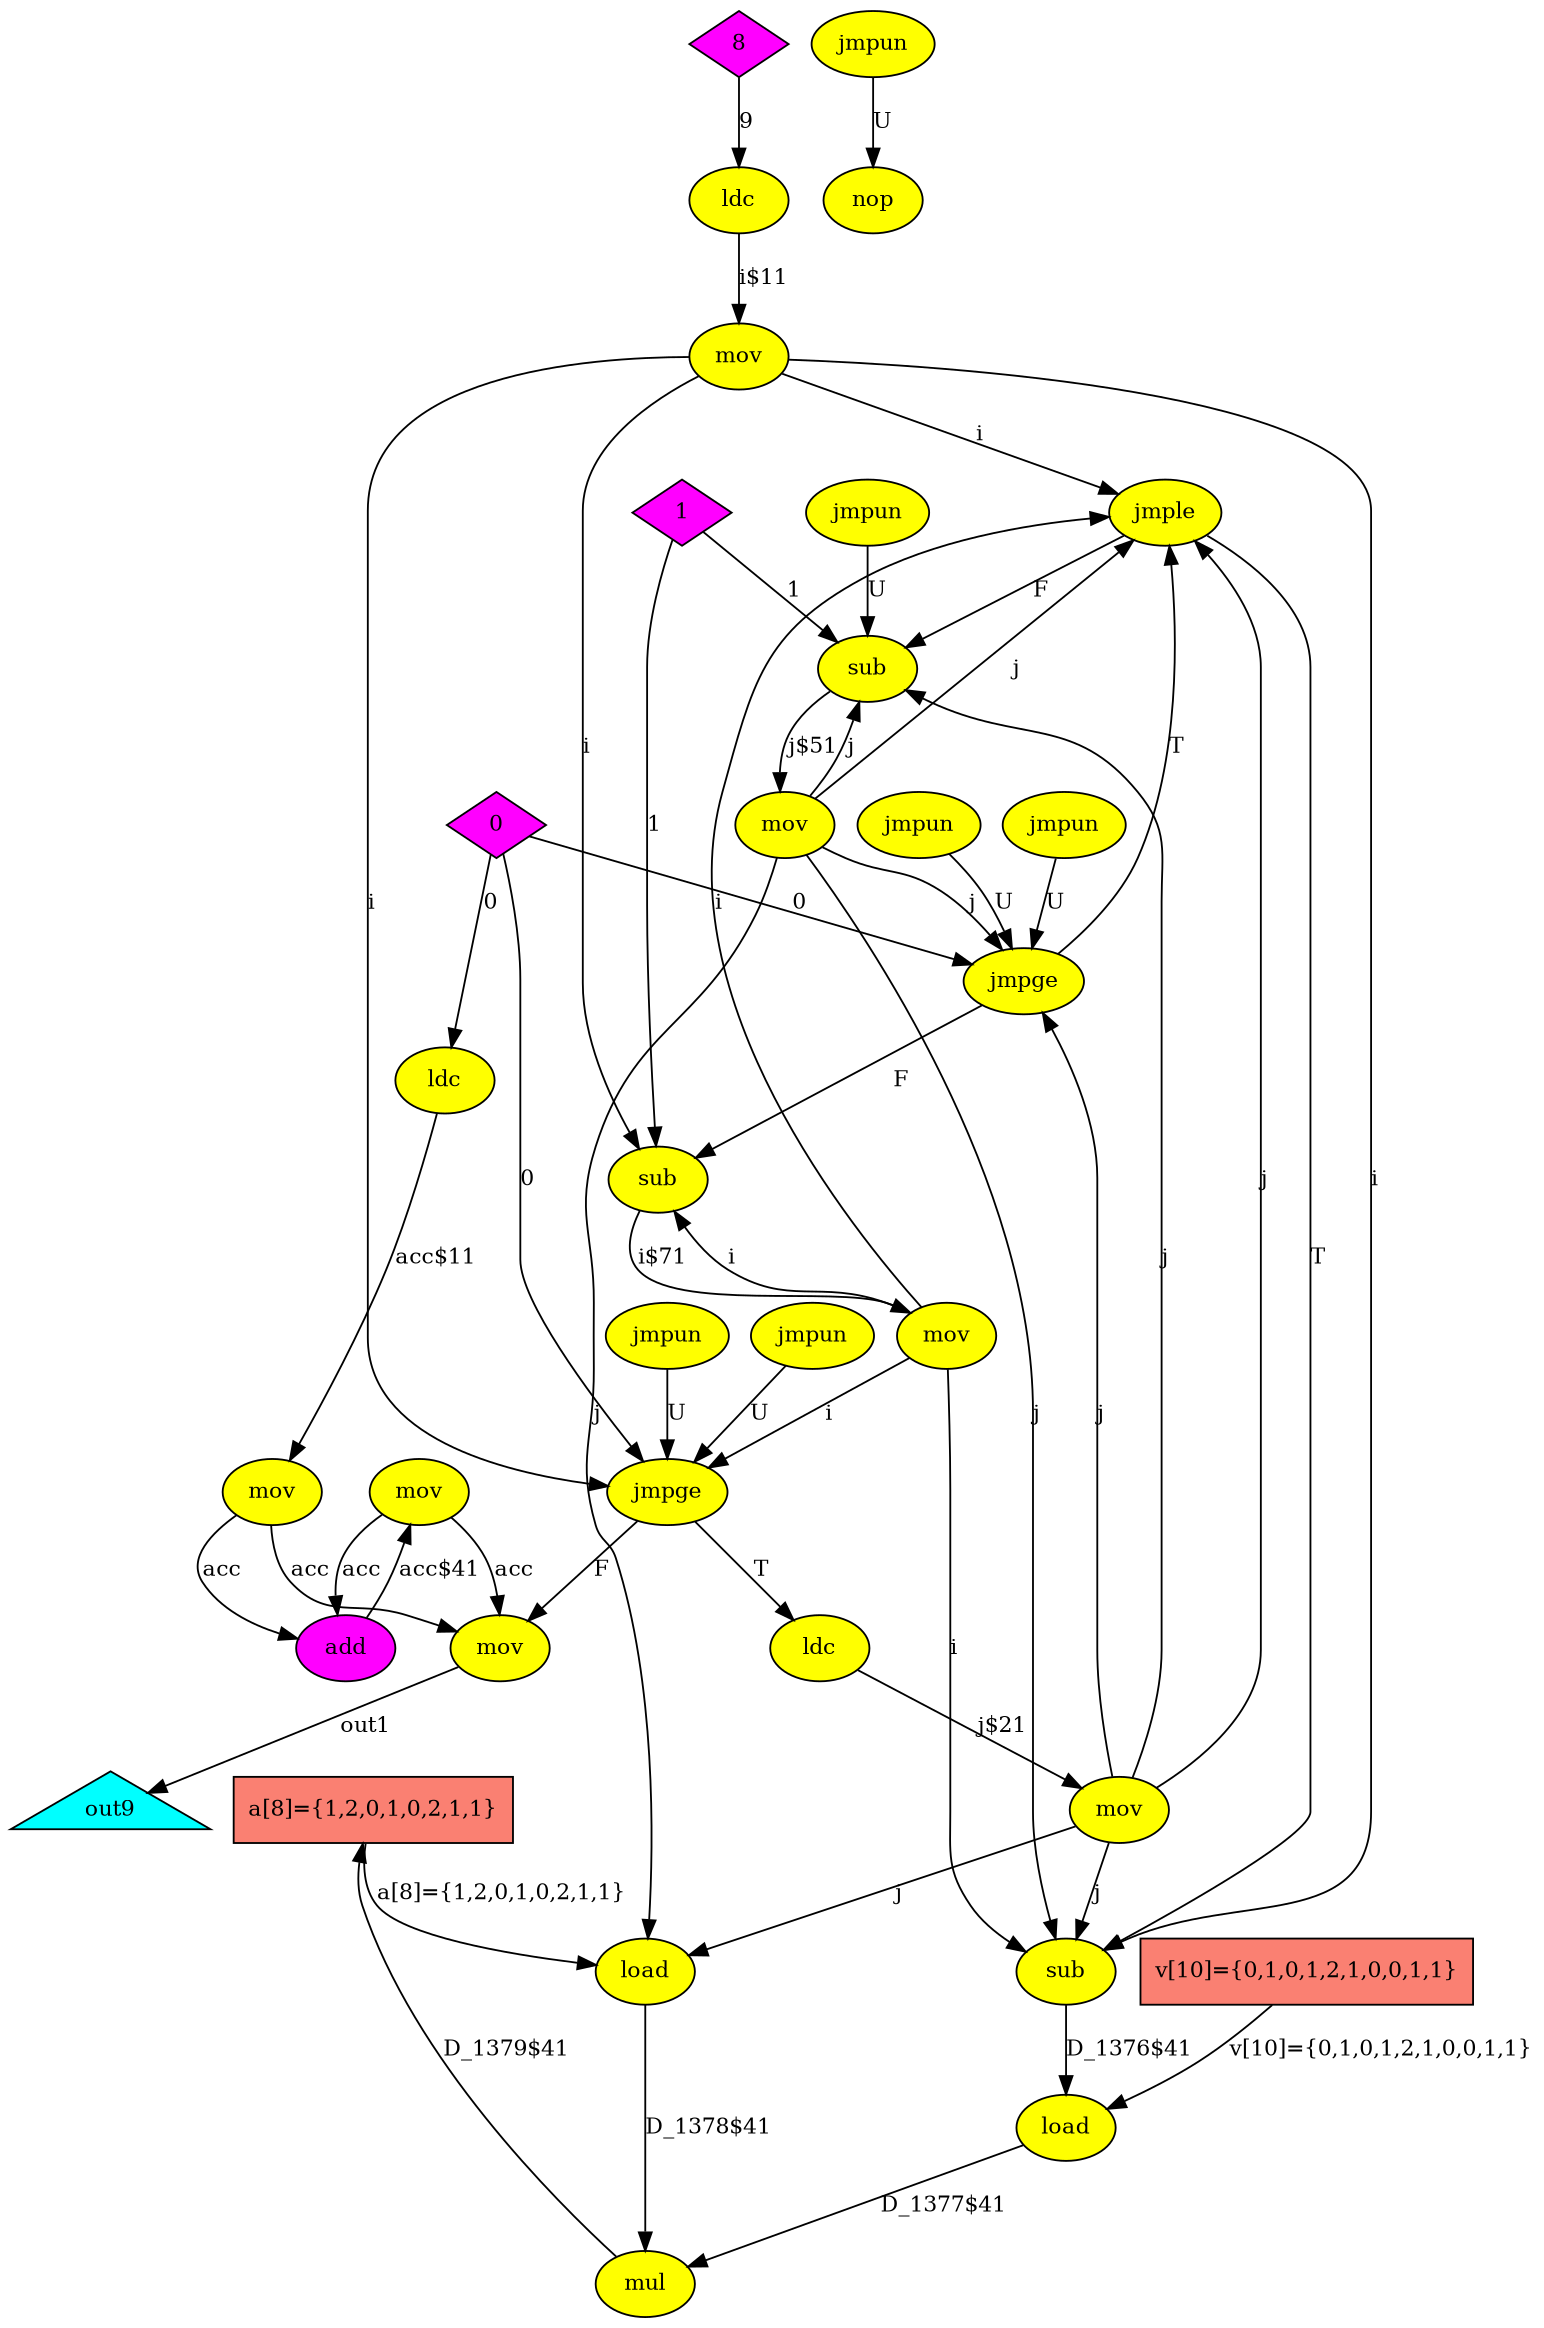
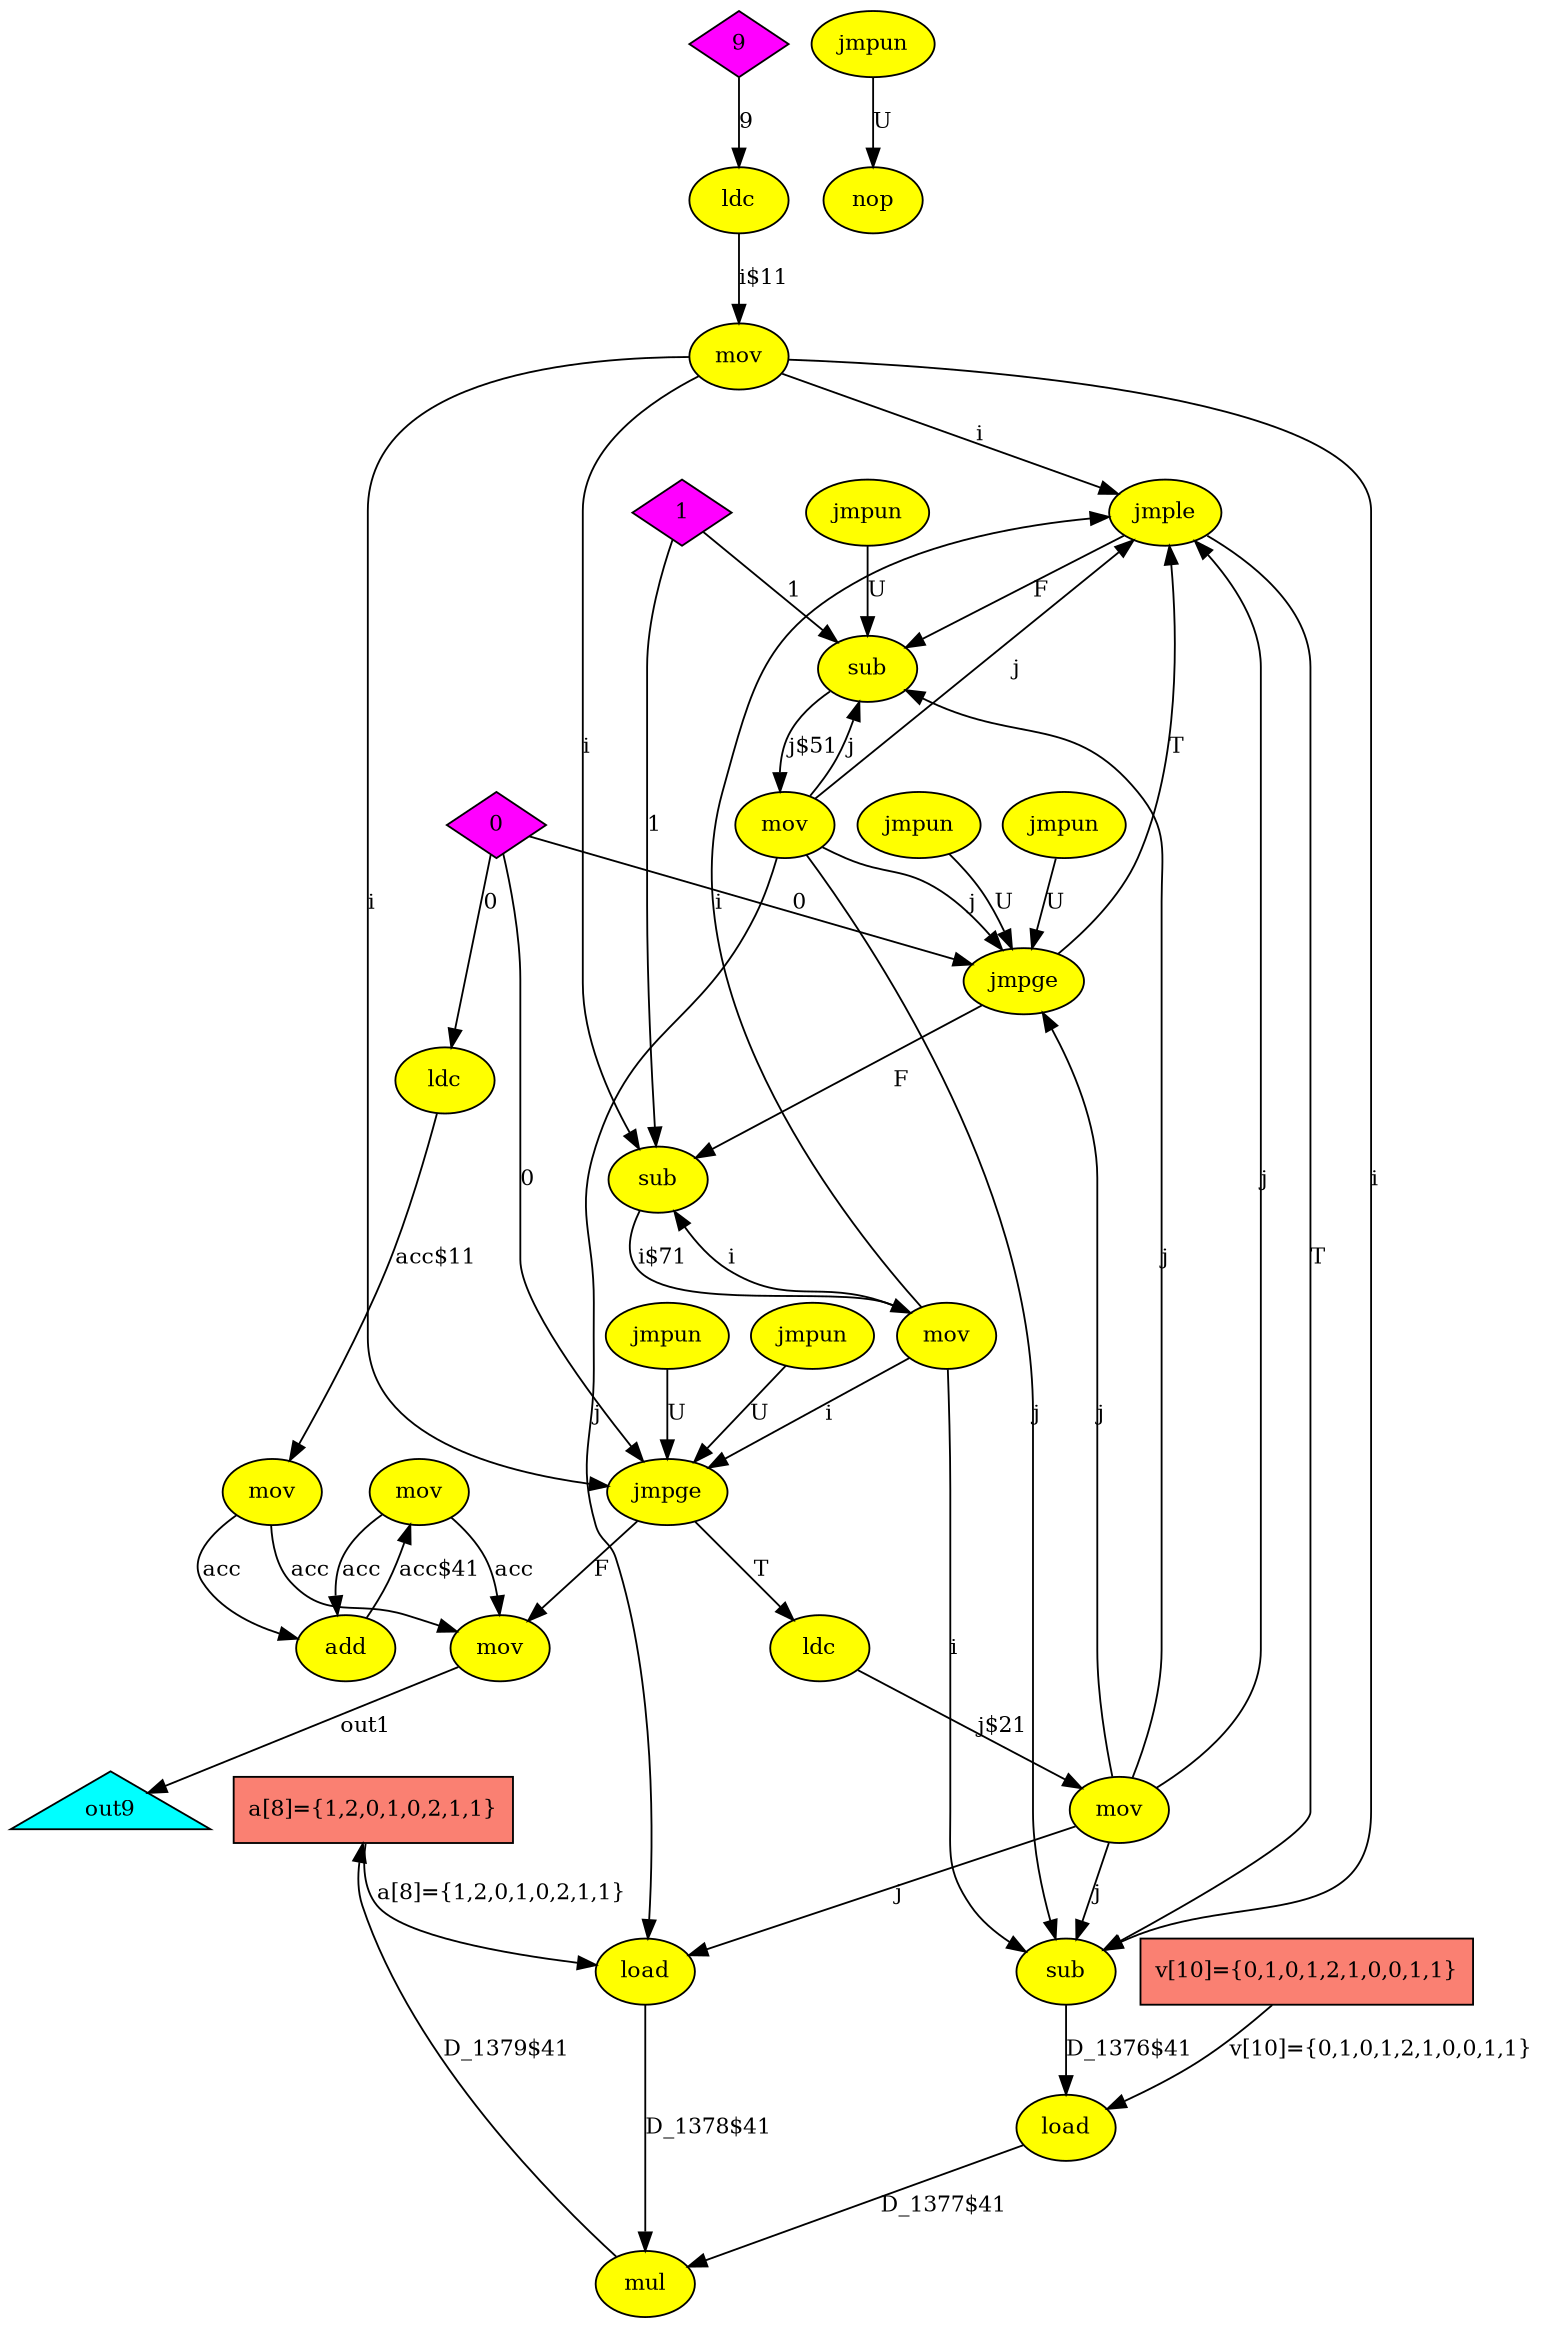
node "8": label "8" -> "9"
node "add": fillcolor magenta -> yellow
